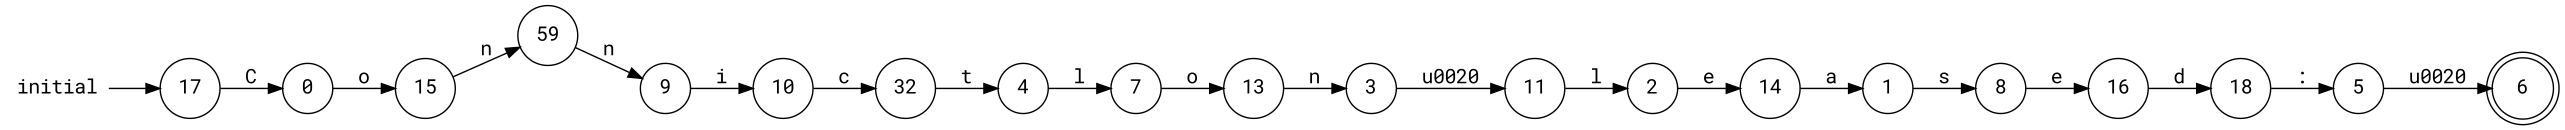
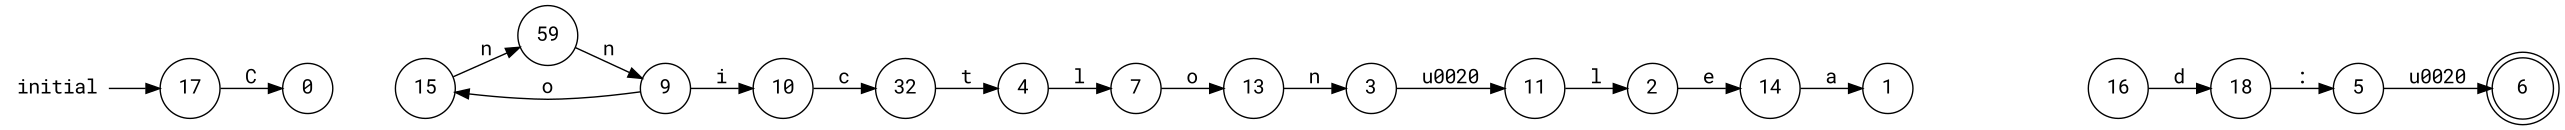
edge "0" -> "15": now "9" -> "15"
node "8": removed
